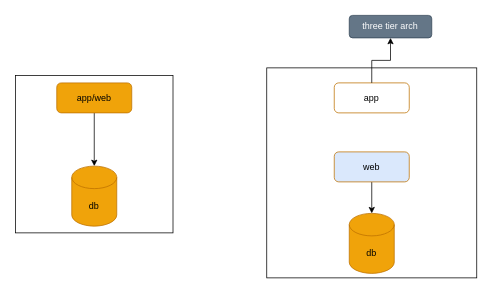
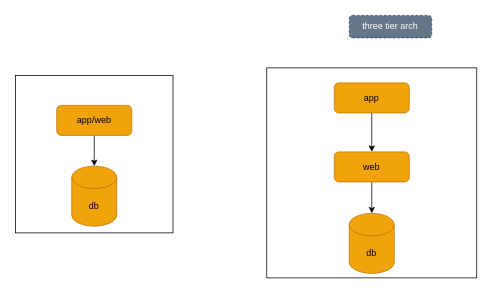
node "three tier arch": style solid -> dashed
edge "app" -> "three tier arch": now "app" -> "web"
node "app/web": moved (94, 98) -> (94, 120)
node "app": fillcolor #ffffff -> #f0a30a
node "web": fillcolor #dae8fc -> #f0a30a
